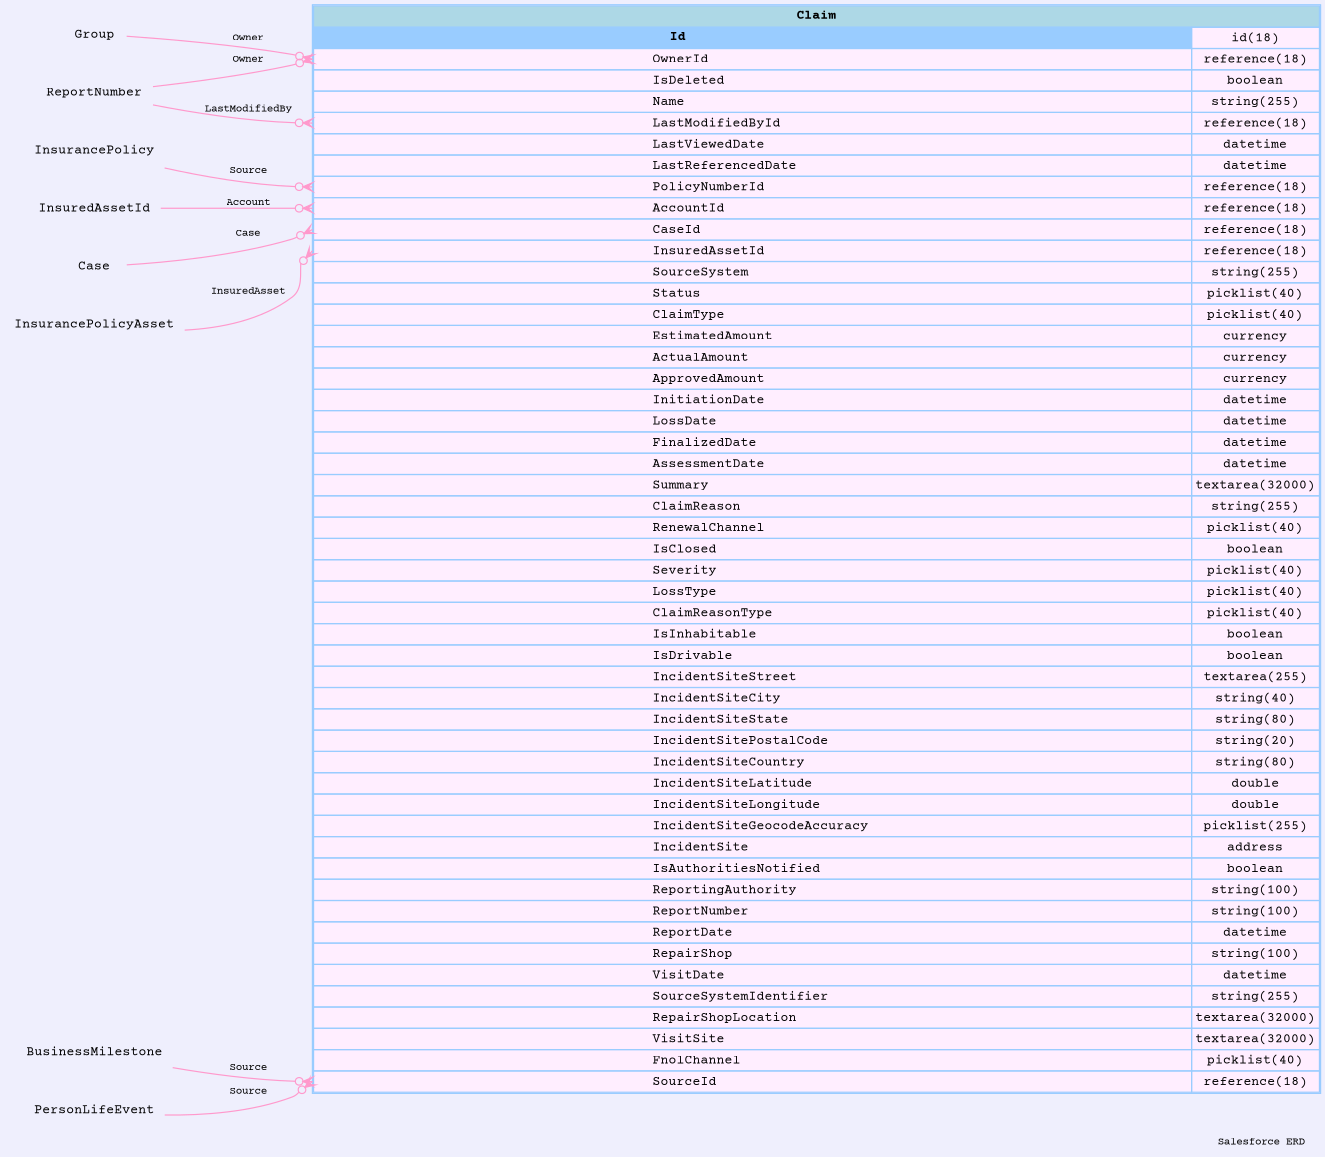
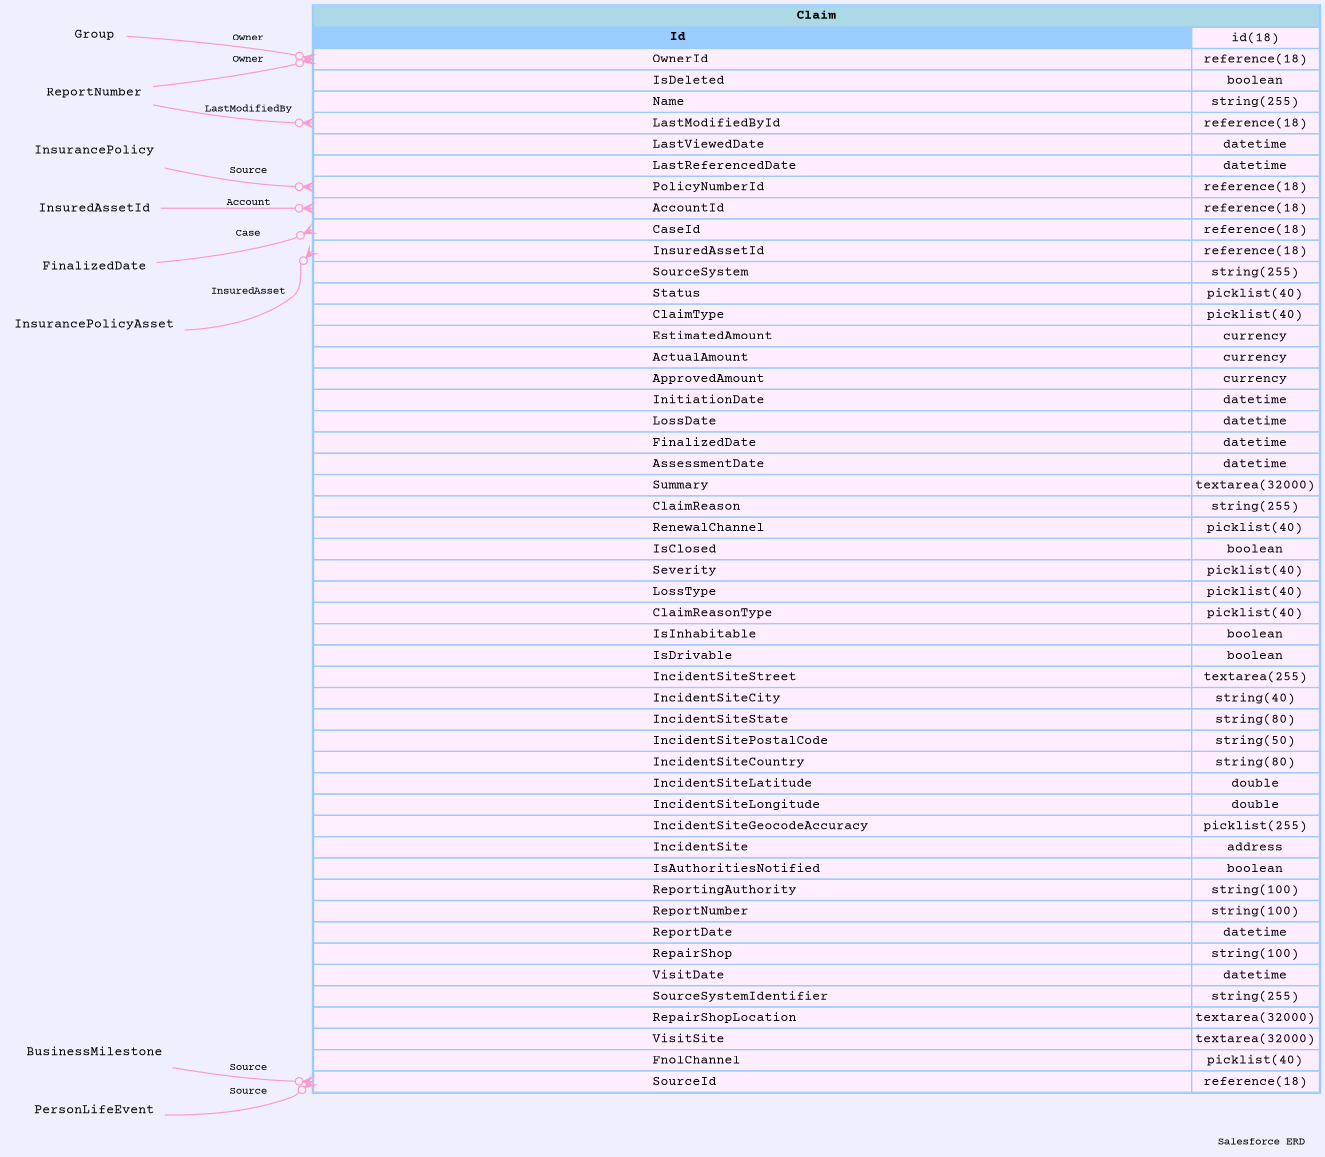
node "Case": label "Case" -> "FinalizedDate"
node "Claim": text "string(20)" -> "string(50)"
